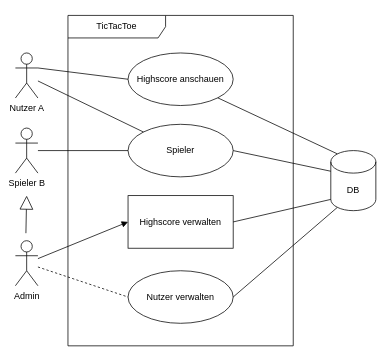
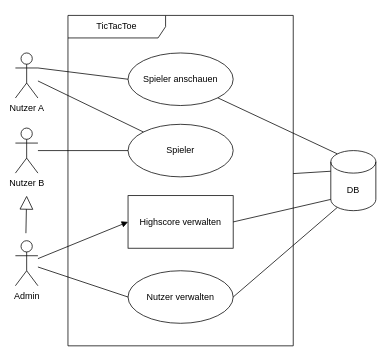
node "Highscore anschauen": label "Highscore anschauen" -> "Spieler anschauen"
edge "Spieler" -- "DB": now "TicTacToe" -- "DB"
node "Spieler B": label "Spieler B" -> "Nutzer B"
edge "Admin" -- "Nutzer verwalten": style dashed -> solid
